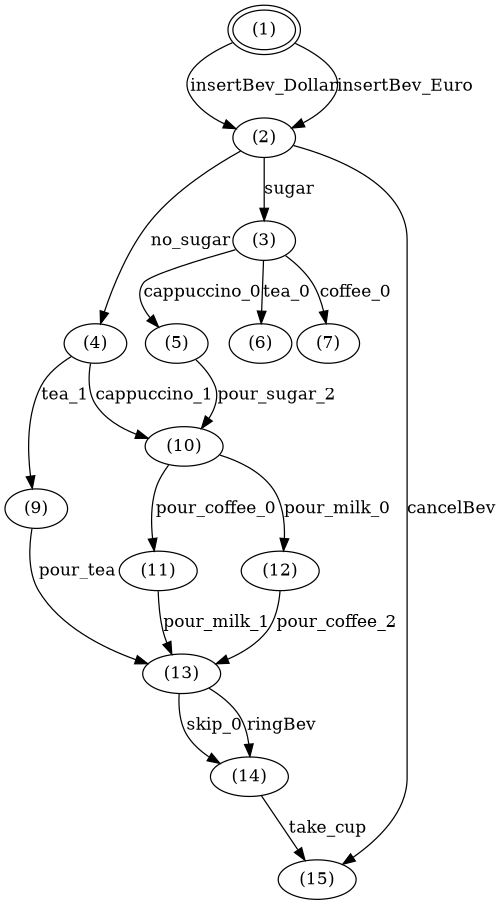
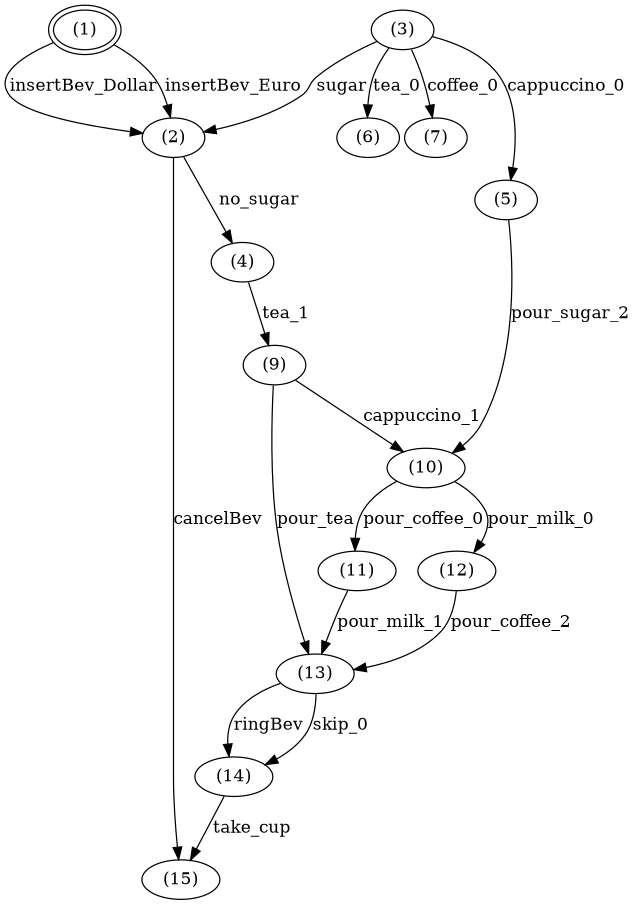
edge "(2)" -> "(3)": reversed
edge "(4)" -> "(10)": now "(9)" -> "(10)"
